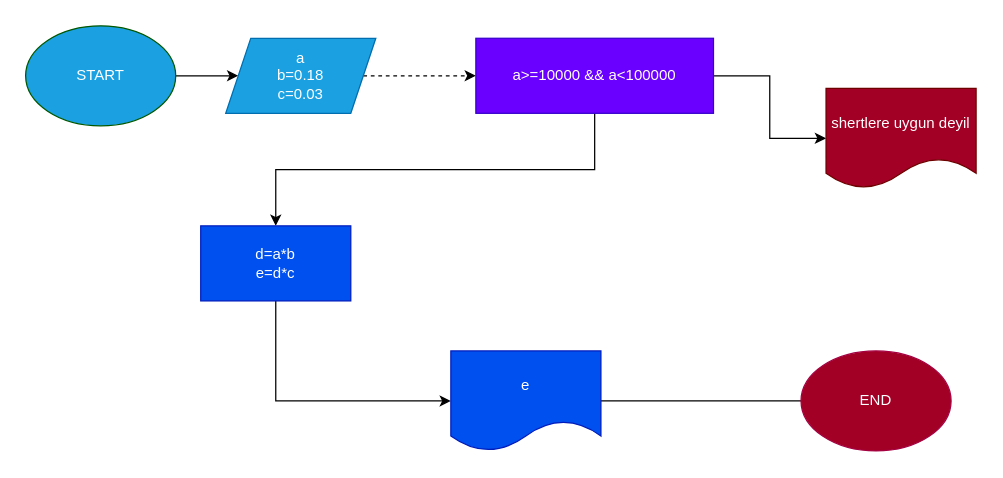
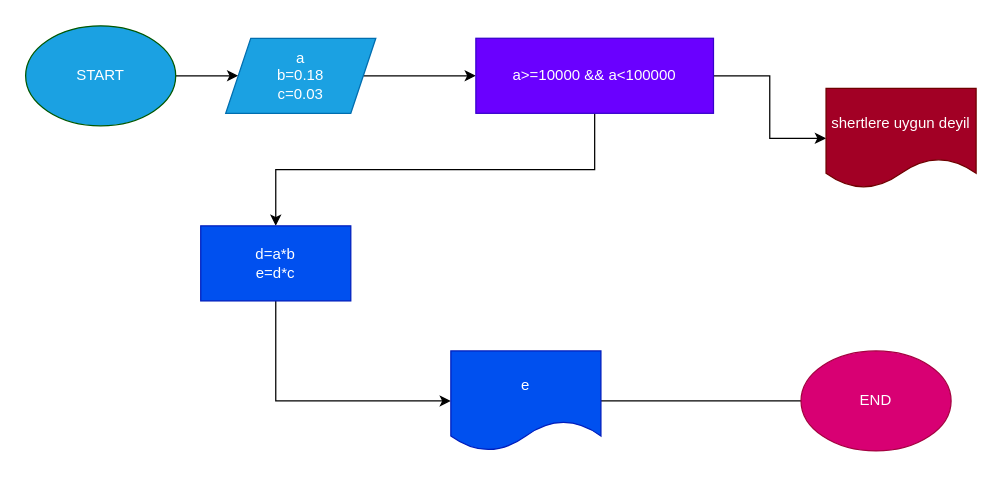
edge "a b=0.18 c=0.03" -> "a>=10000 && a<100000": style dashed -> solid
node "END": fillcolor #a20025 -> #d80073
